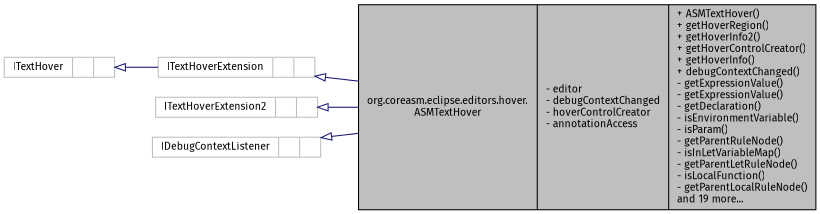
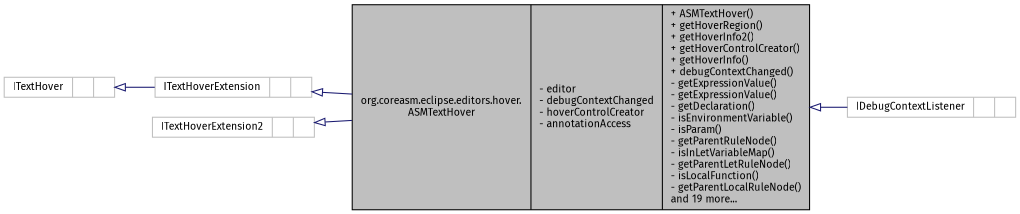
edge "org.coreasm.eclipse.editors.hover." -> "IDebugContextListener": reversed
